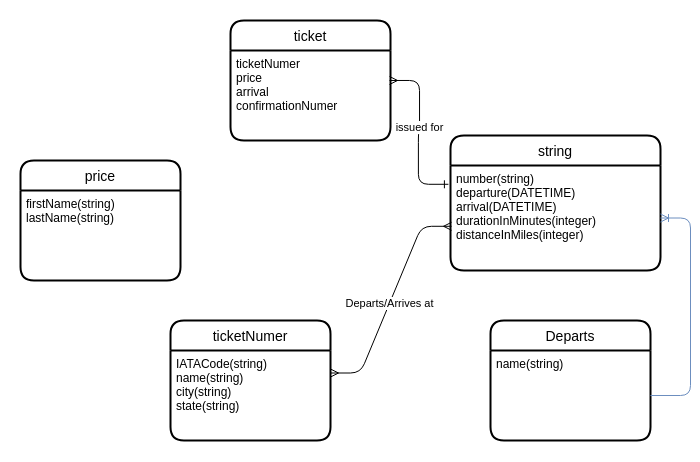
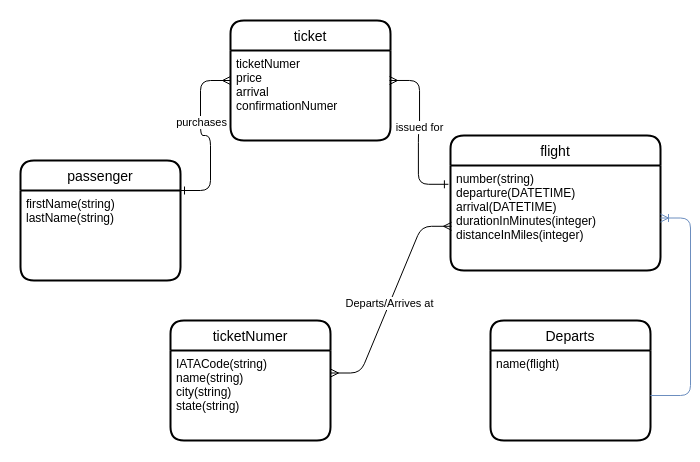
edge "ticket" -- "firstName(string) lastName(string)": added, label "purchases"
node "string": label "string" -> "flight"
node "price": label "price" -> "passenger"
node "name(string)": label "name(string)" -> "name(flight)"
